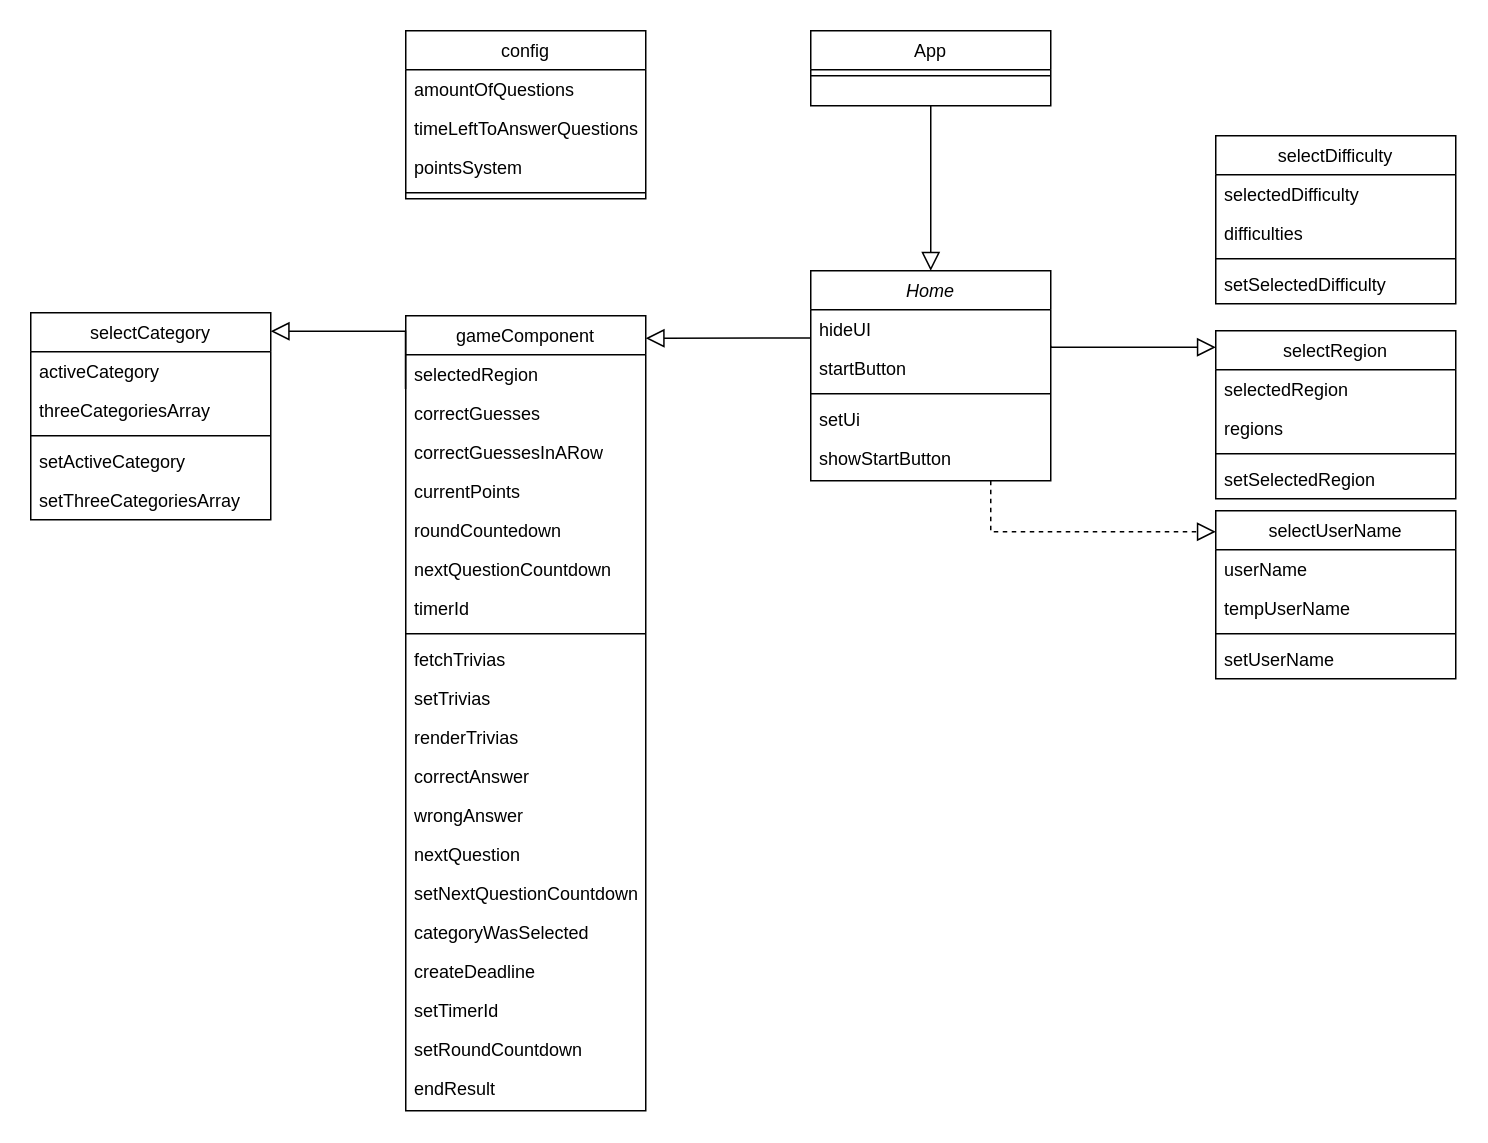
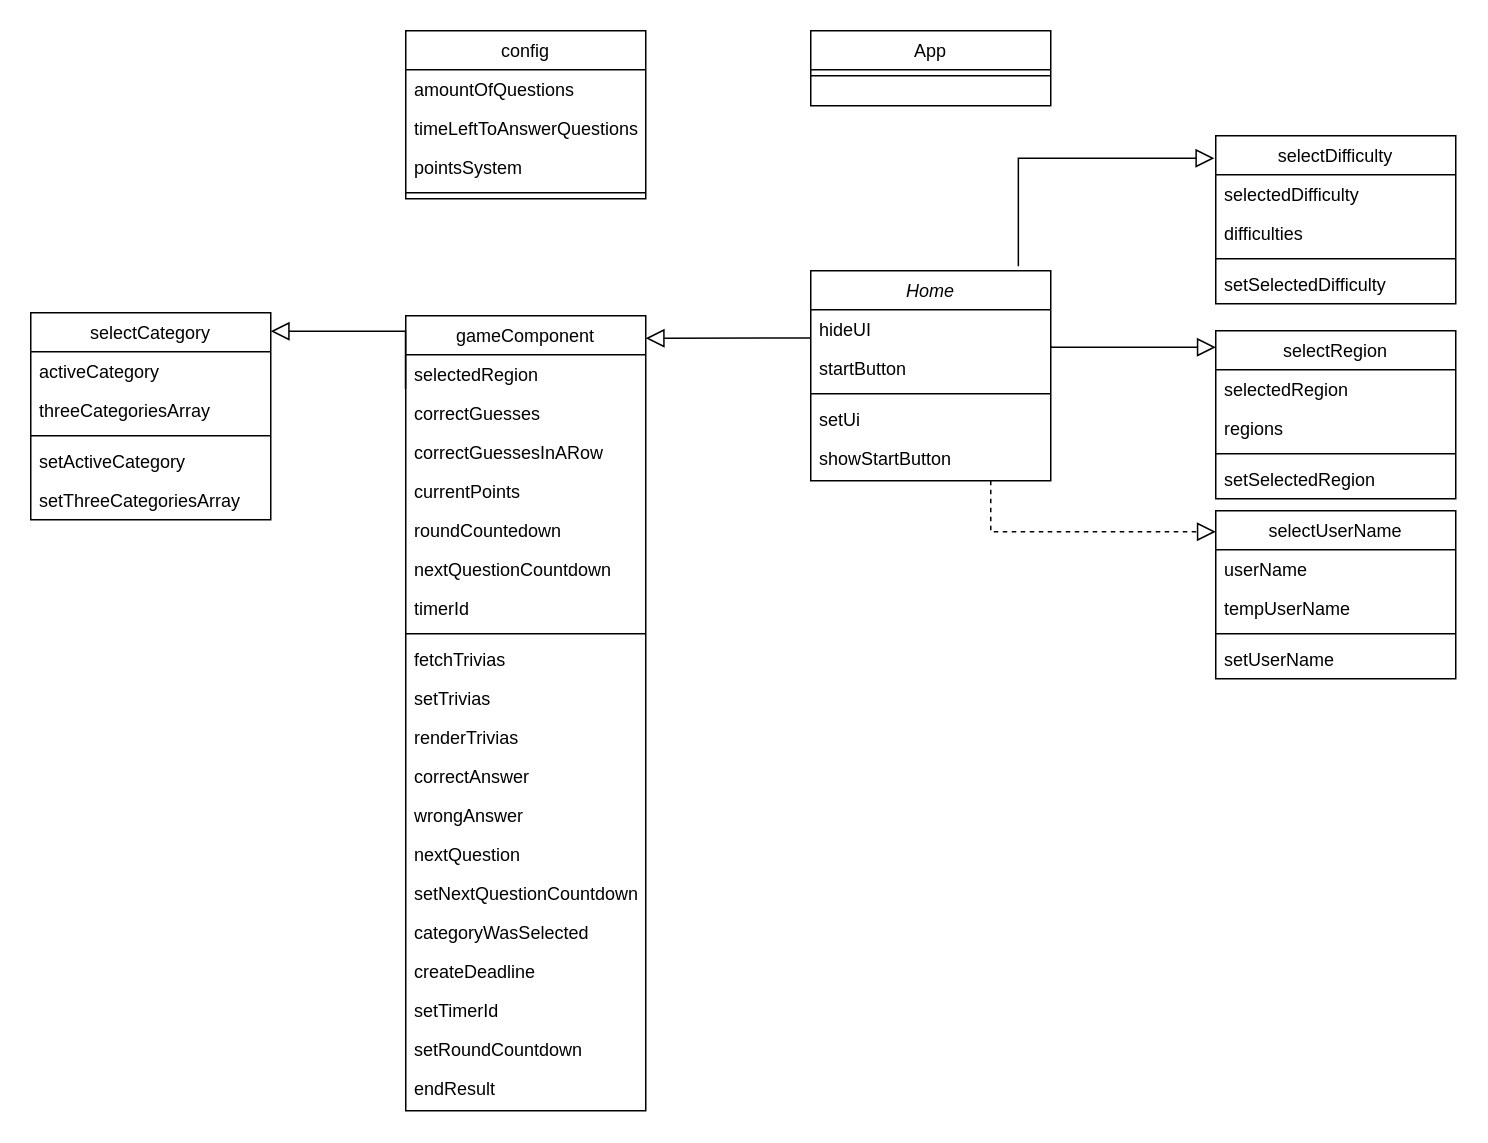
edge "Home" -> "selectDifficulty": added
edge "App" -> "Home": removed
